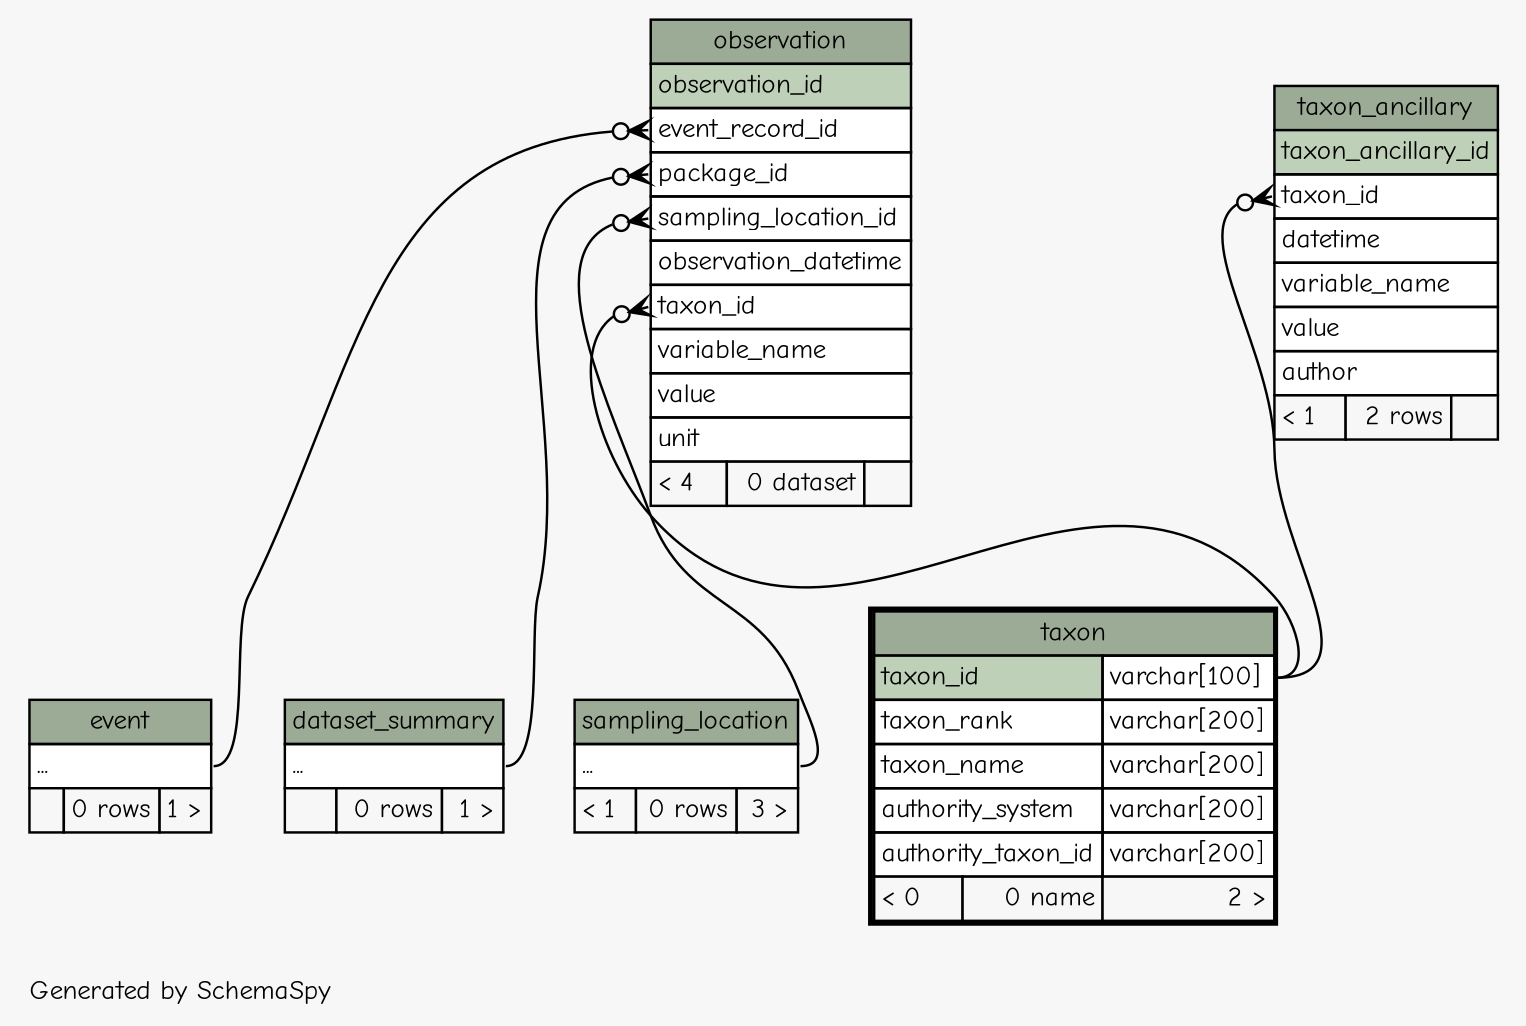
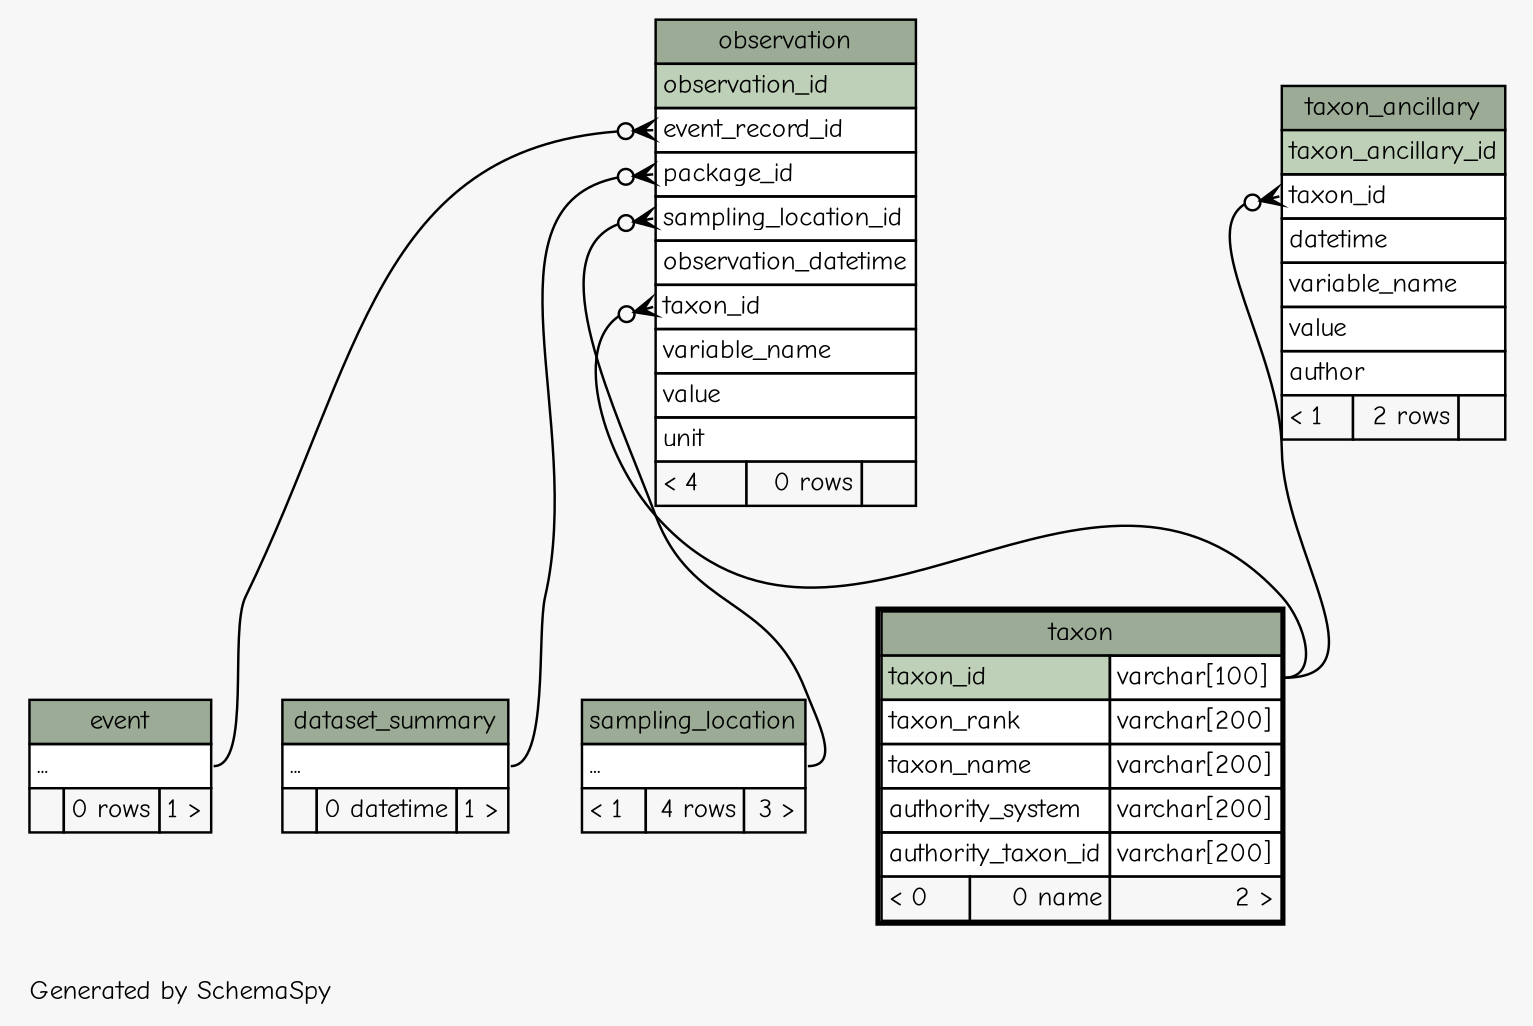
node "observation": text "0 dataset" -> "0 rows"
node "dataset_summary": text "0 rows" -> "0 datetime"
node "sampling_location": text "0 rows" -> "4 rows"
